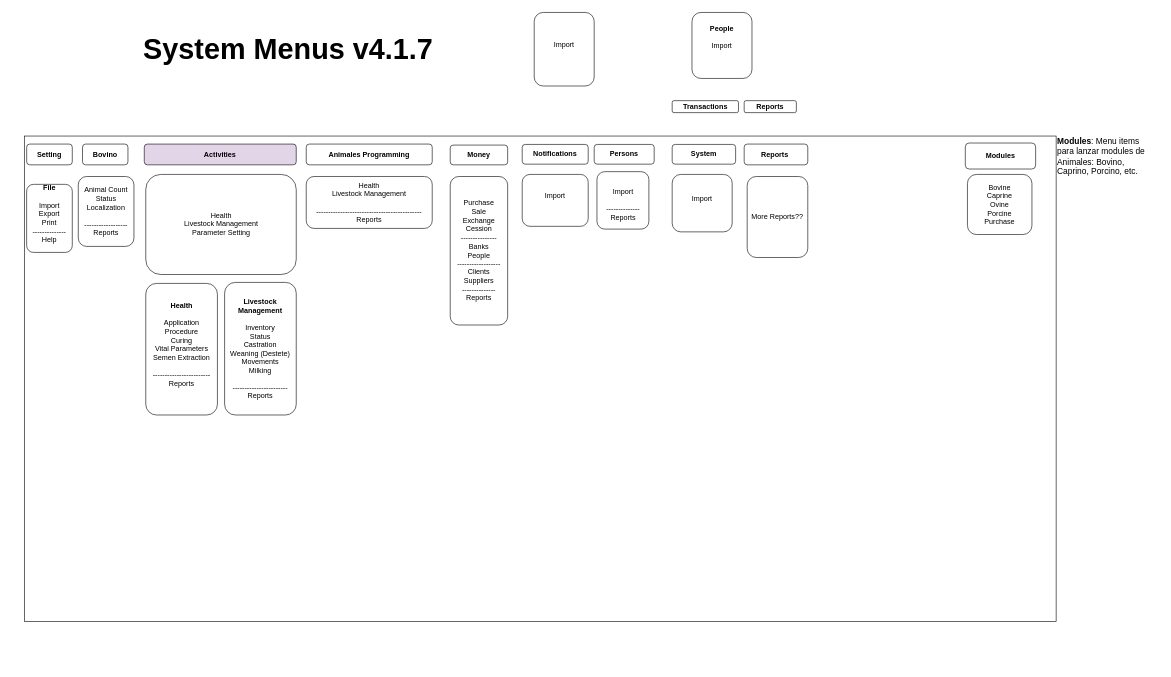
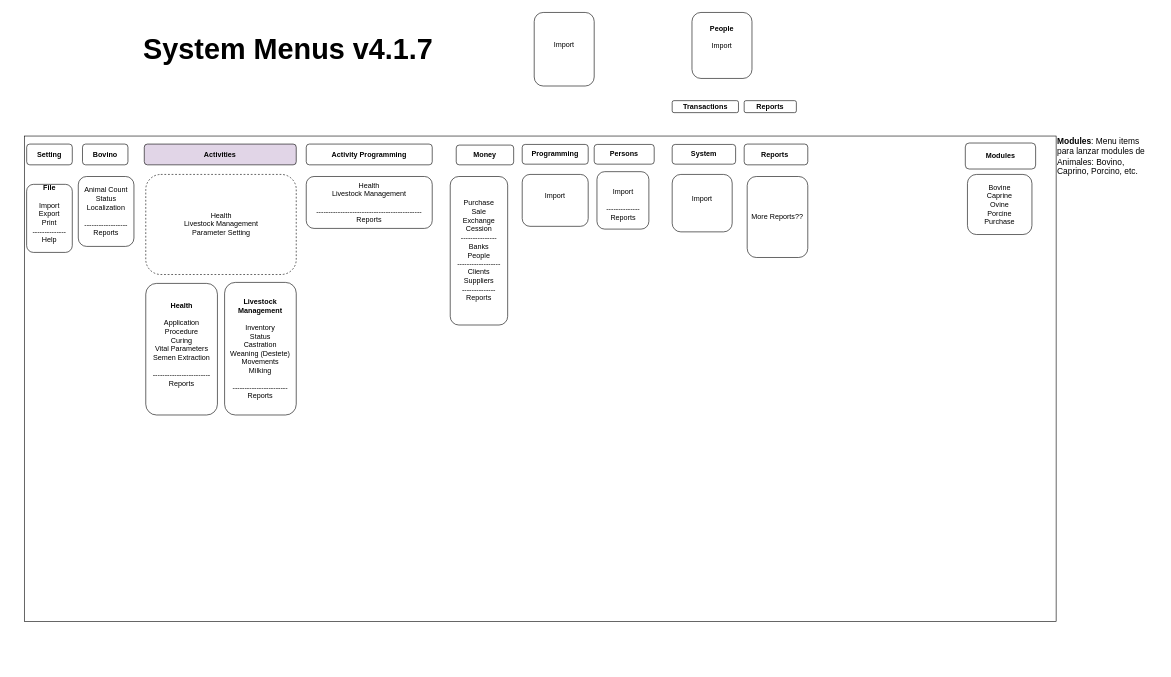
node "Notifications": label "Notifications" -> "Programming"
node "Animales Programming": label "Animales Programming" -> "Activity Programming"
node "Money": moved (479, 155) -> (485, 155)
node "Health Livestock Management Parameter Setting": style solid -> dashed
